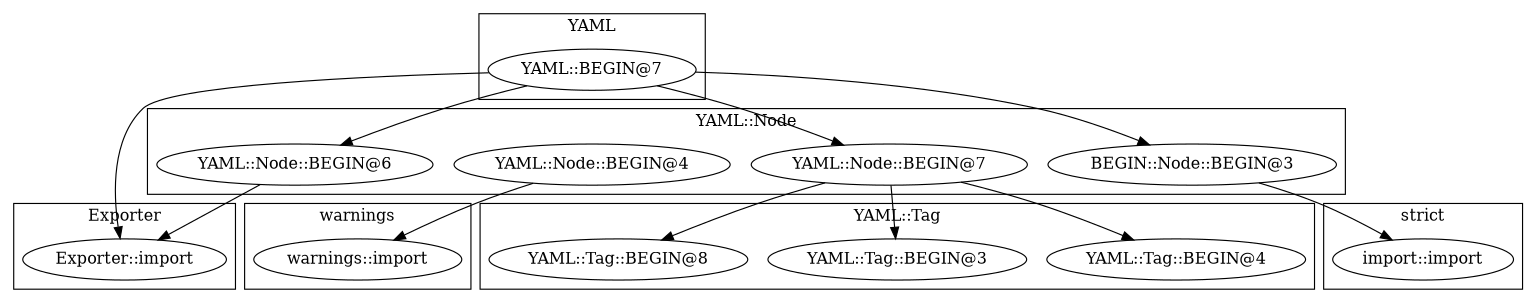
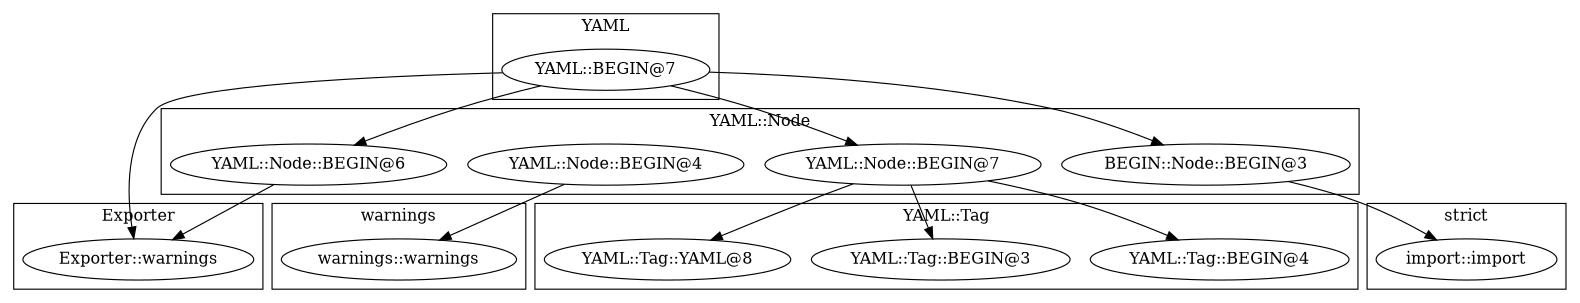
node "Exporter::import": label "Exporter::import" -> "Exporter::warnings"
node "warnings::import": label "warnings::import" -> "warnings::warnings"
node "YAML::Tag::BEGIN@8": label "YAML::Tag::BEGIN@8" -> "YAML::Tag::YAML@8"
